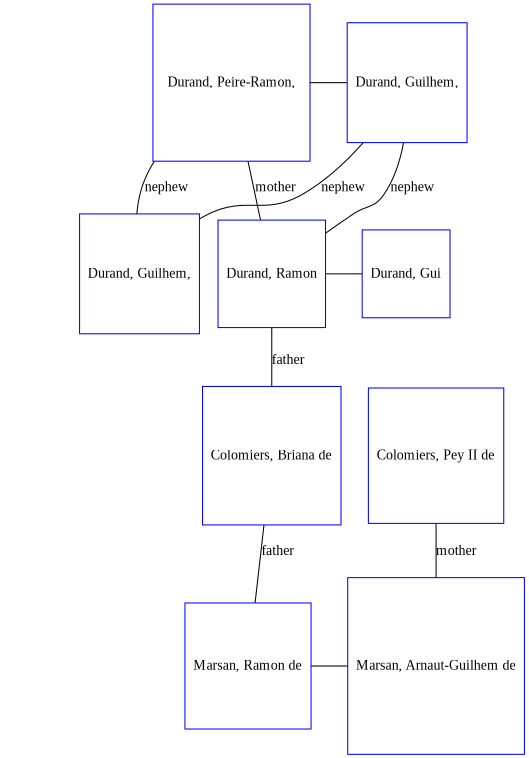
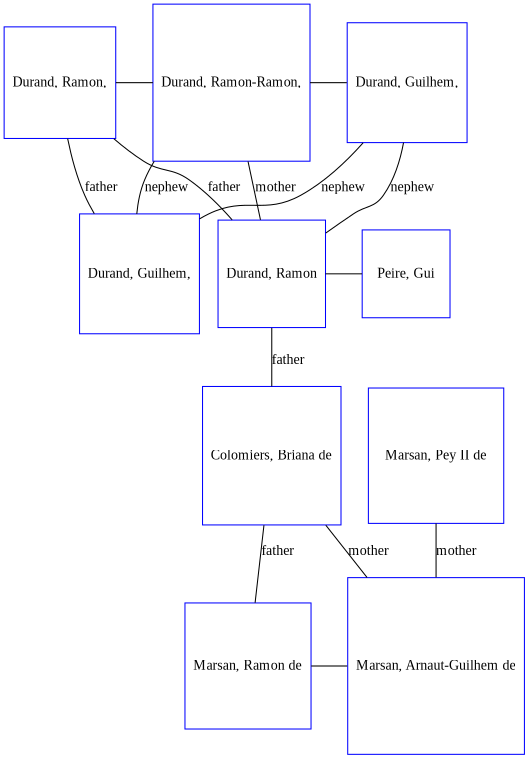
node "Durand, Ramon,": added
node "Durand, Peire-Ramon,": label "Durand, Peire-Ramon," -> "Durand, Ramon-Ramon,"
node "Durand, Gui": label "Durand, Gui" -> "Peire, Gui"
node "Colomiers, Pey II de": label "Colomiers, Pey II de" -> "Marsan, Pey II de"
edge "Colomiers, Briana de" -- "Marsan, Arnaut-Guilhem de": added, label "mother"
